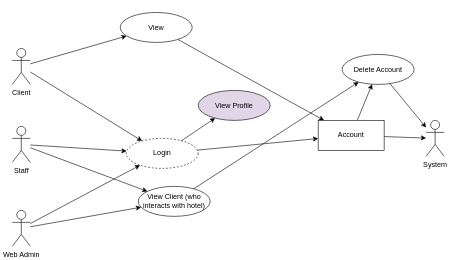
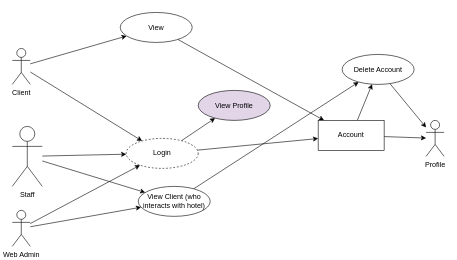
node "Staff": size 18x36 -> 30x60
node "System": label "System" -> "Profile"
